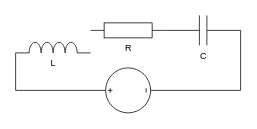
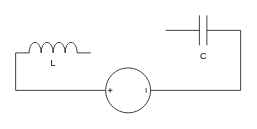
node "R": removed
